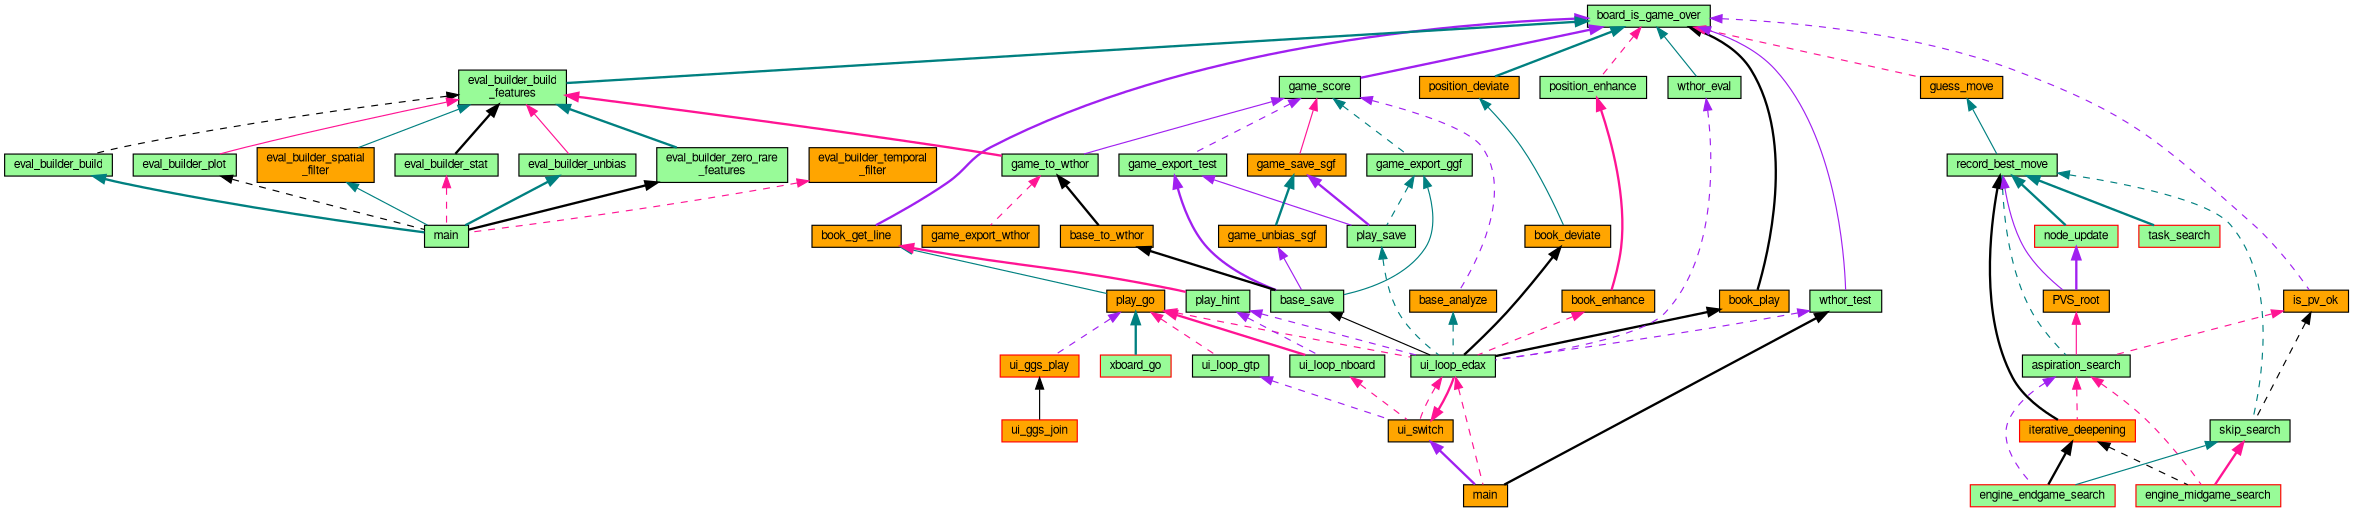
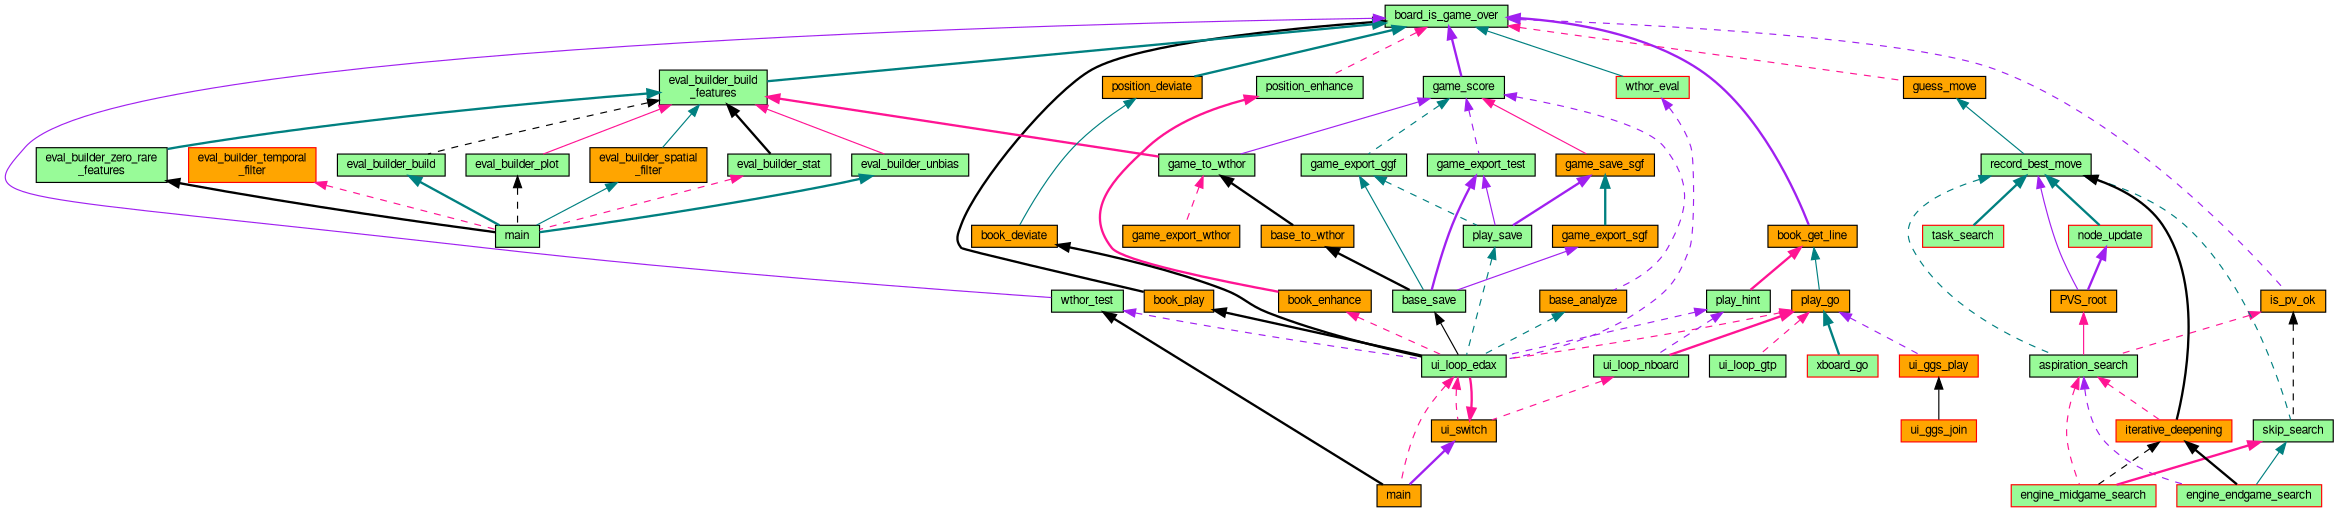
node "wthor_eval": color black -> red
node "eval_builder_temporal _filter": color black -> red
node "game_unbias_sgf": label "game_unbias_sgf" -> "game_export_sgf"
edge "ui_switch" -> "ui_loop_gtp": removed
